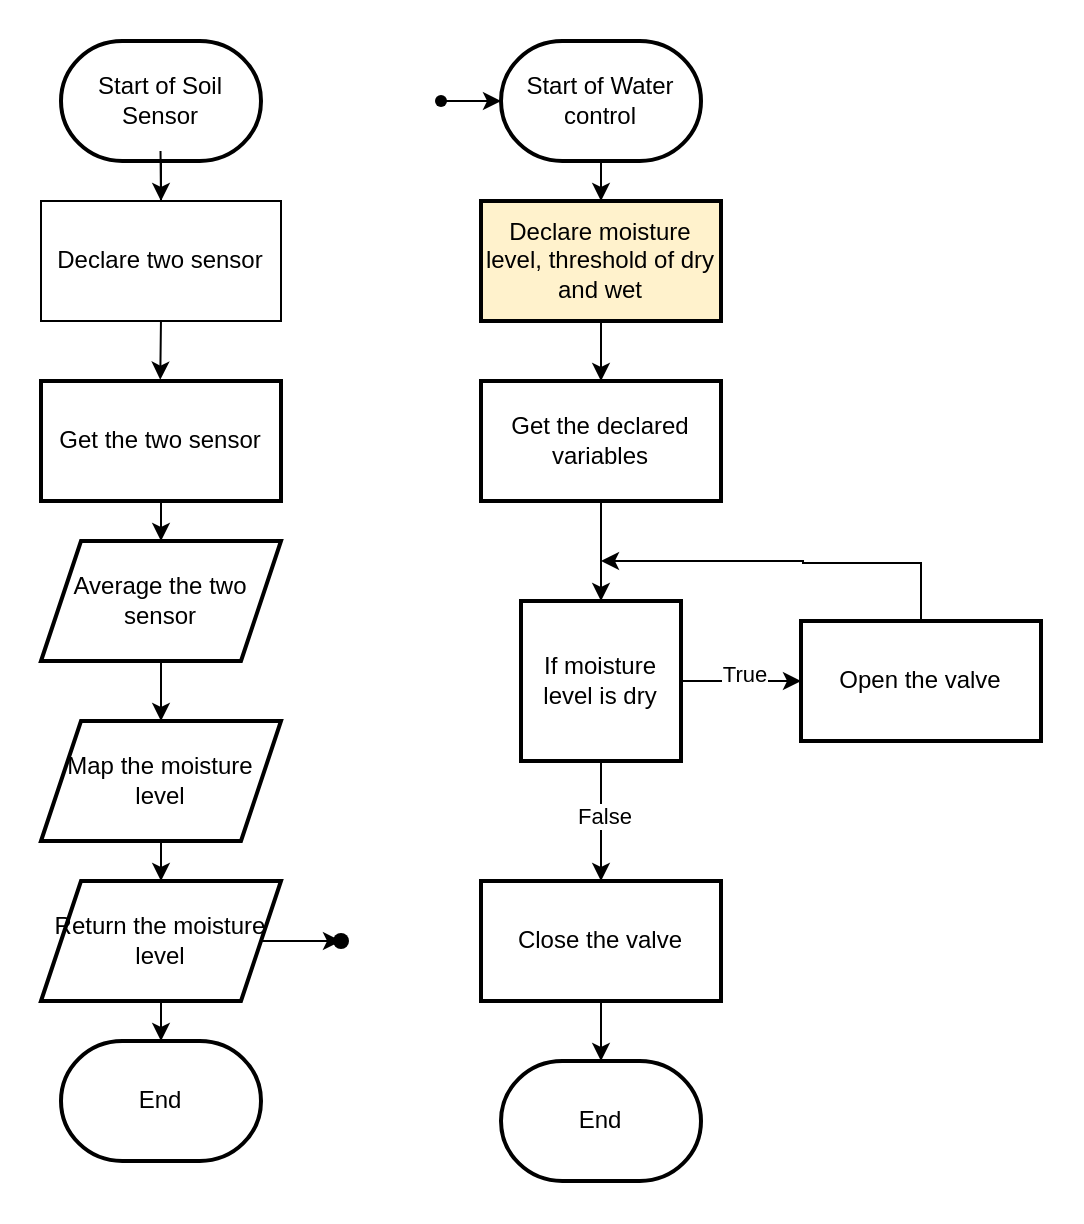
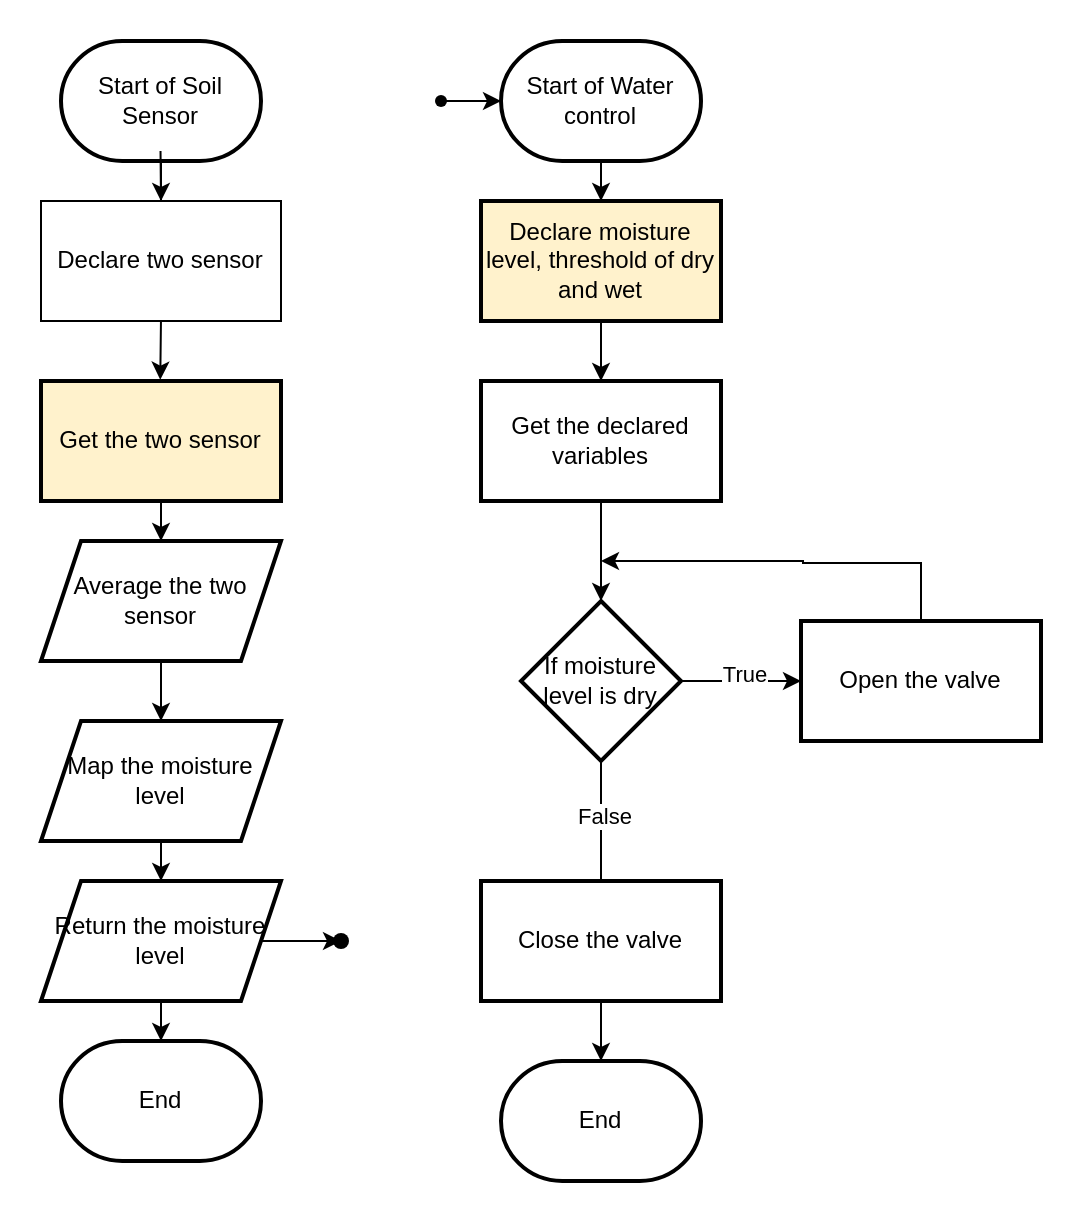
node "Get the two sensor": fillcolor #ffffff -> #fff2cc
node "If moisture level is dry": shape rectangle -> diamond
edge "If moisture level is dry" -> "Close the valve": arrowhead classic -> none
